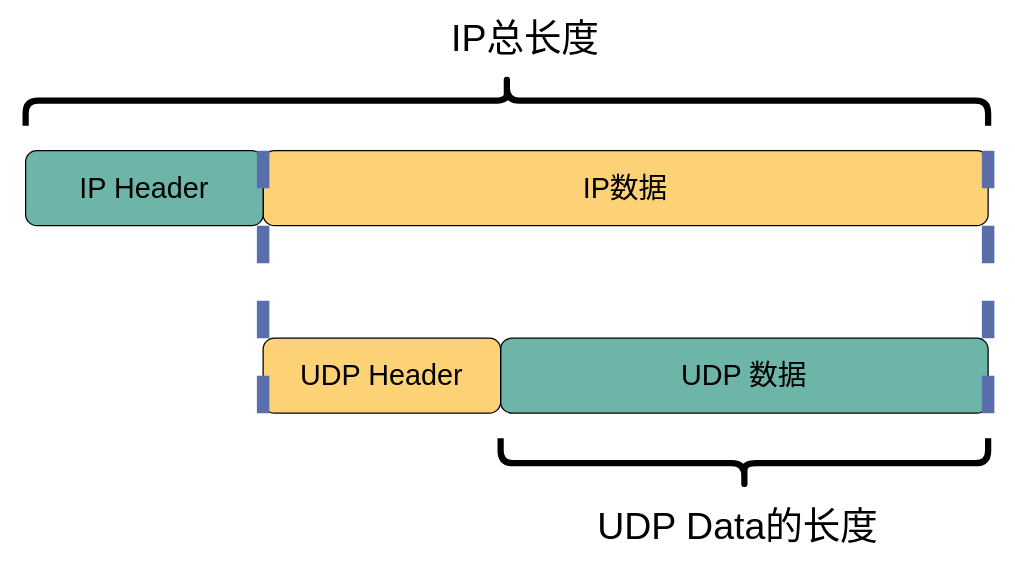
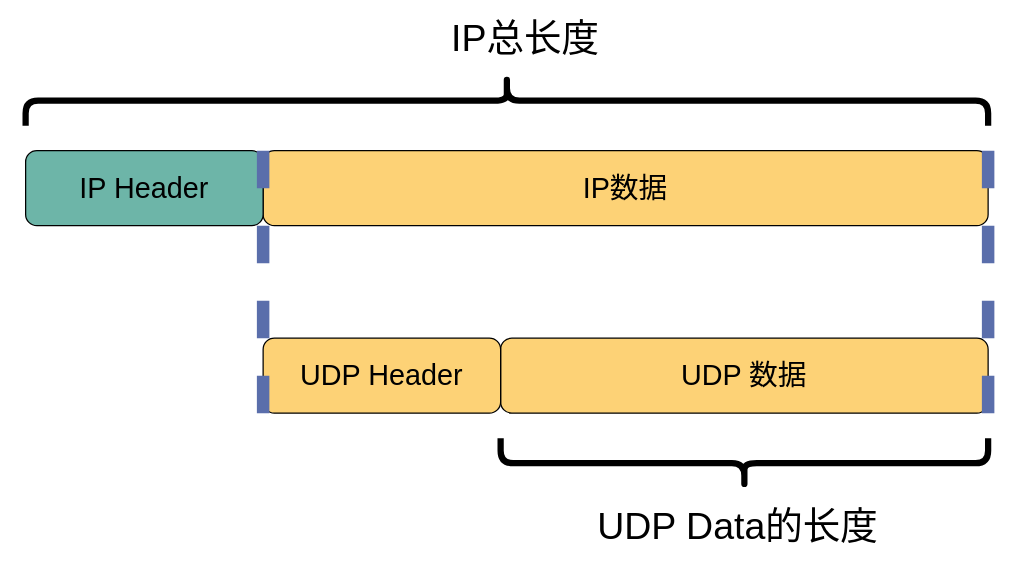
node "UDP 数据": fillcolor #6db5a8 -> #fdd276
